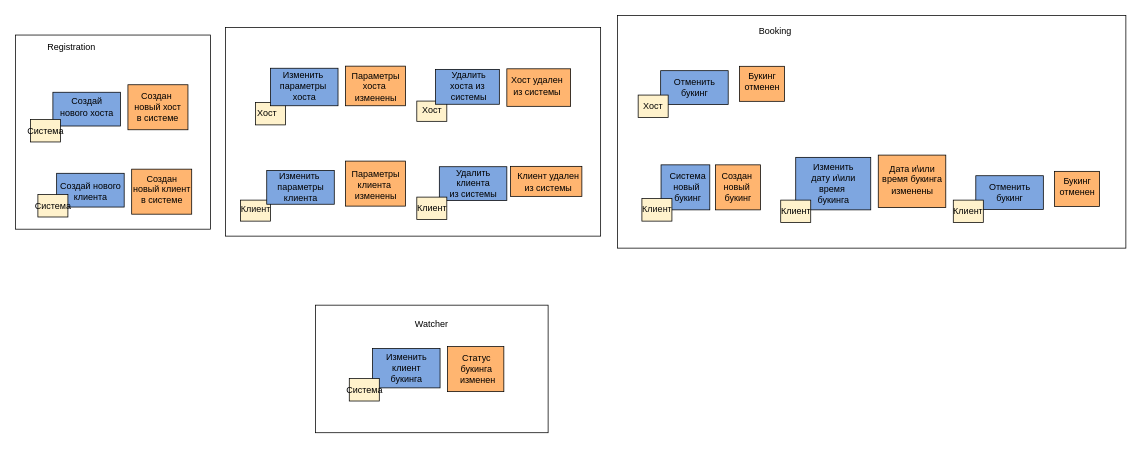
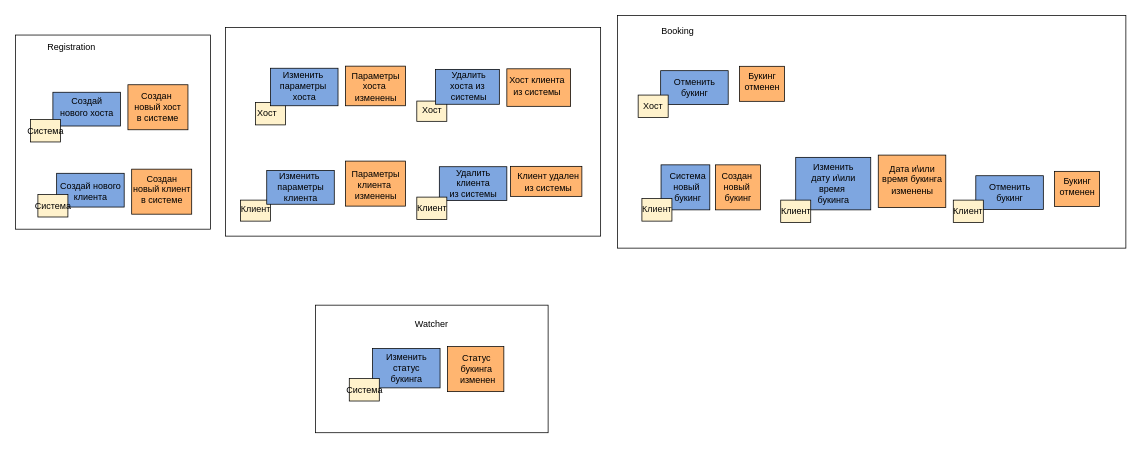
node "Booking": moved (775, 31) -> (677, 31)
node "Хост удален из системы": label "Хост удален из системы" -> "Хост клиента из системы"
node "Изменить клиент букинга": label "Изменить клиент букинга" -> "Изменить статус букинга"
